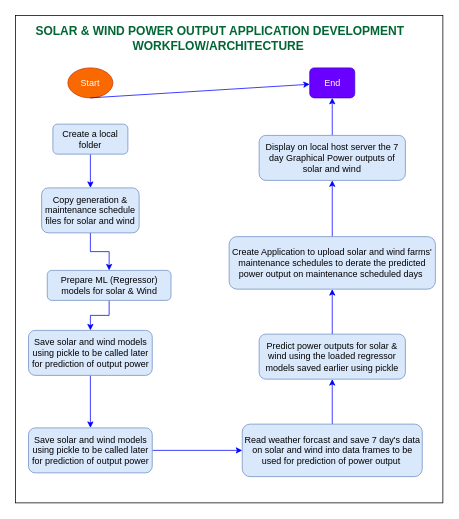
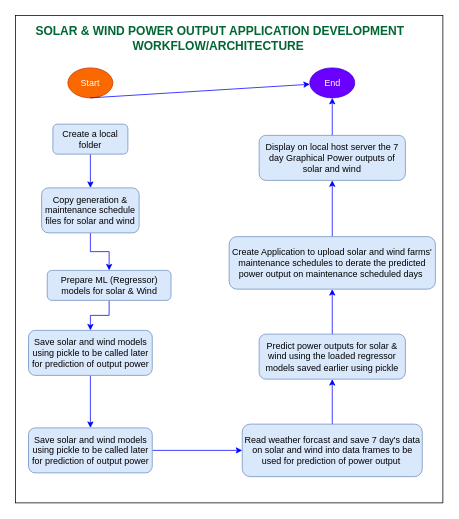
node "End": shape rounded rectangle -> ellipse
